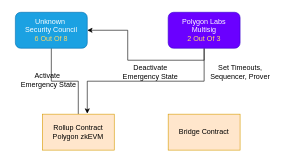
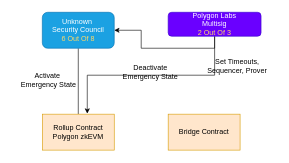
node "Unknown Security Council 6 Out Of 8": moved (51, 30) -> (78, 30)
node "Polygon Labs Multisig 2 Out Of 3": size 72x36 -> 93x24
node "Set Timeouts, Sequencer, Prover": moved (240, 72) -> (237, 66)
